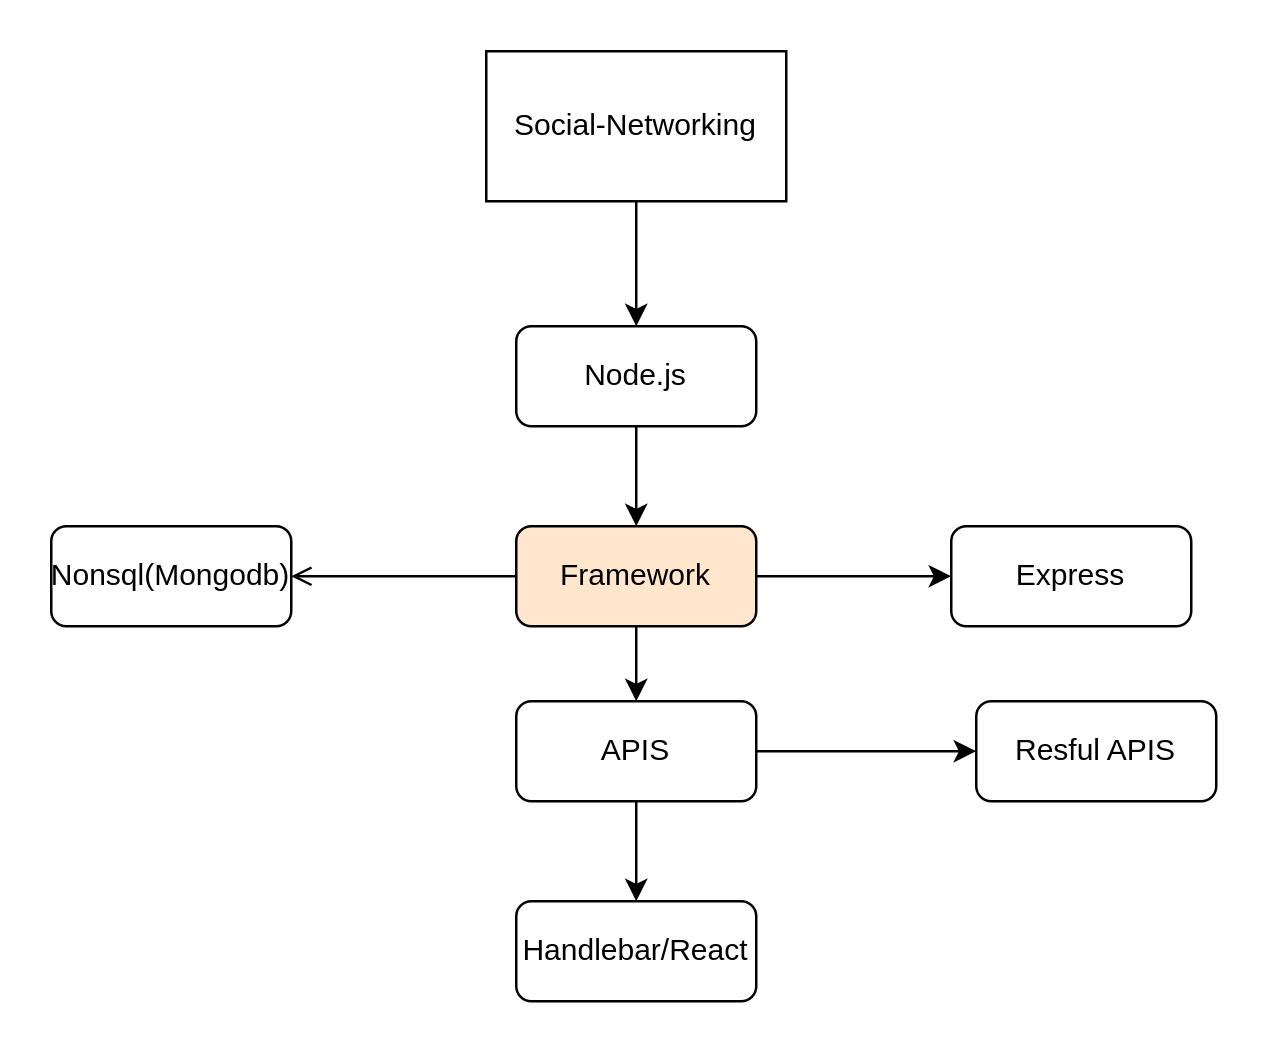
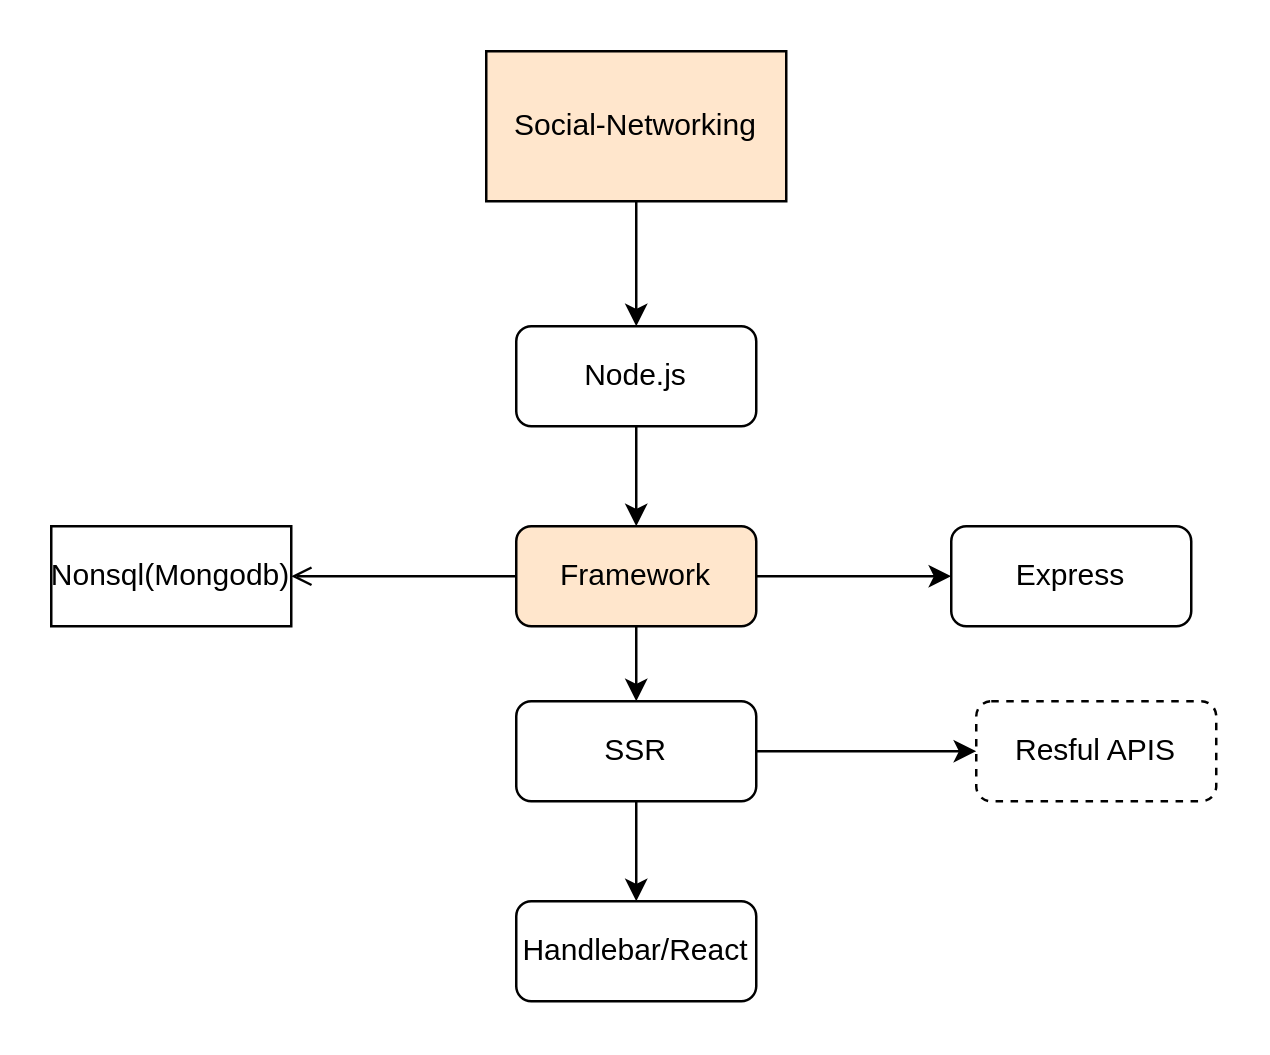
node "Social-Networking": fillcolor #ffffff -> #ffe6cc
node "Nonsql(Mongodb)": shape rounded rectangle -> rectangle
node "APIS": label "APIS" -> "SSR"
node "Resful APIS": style solid -> dashed
